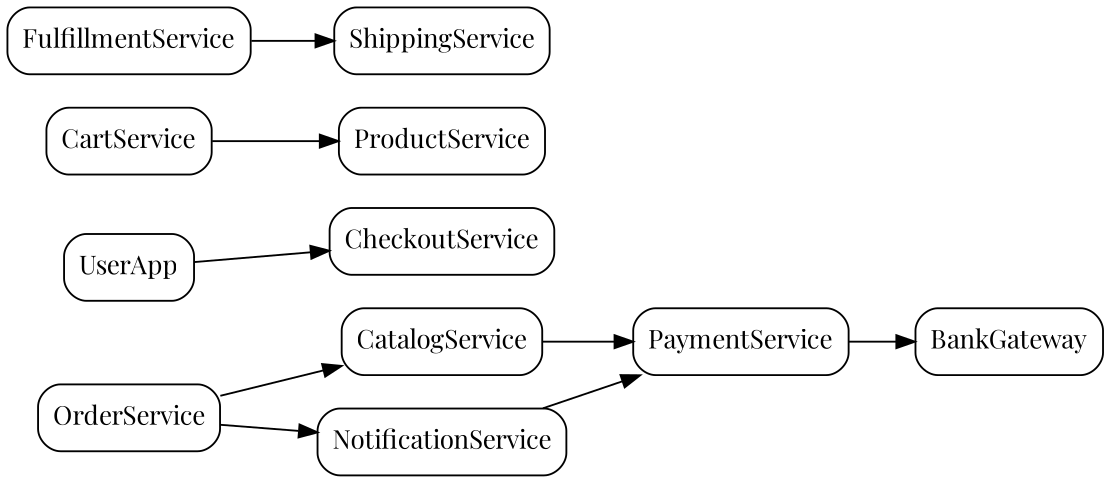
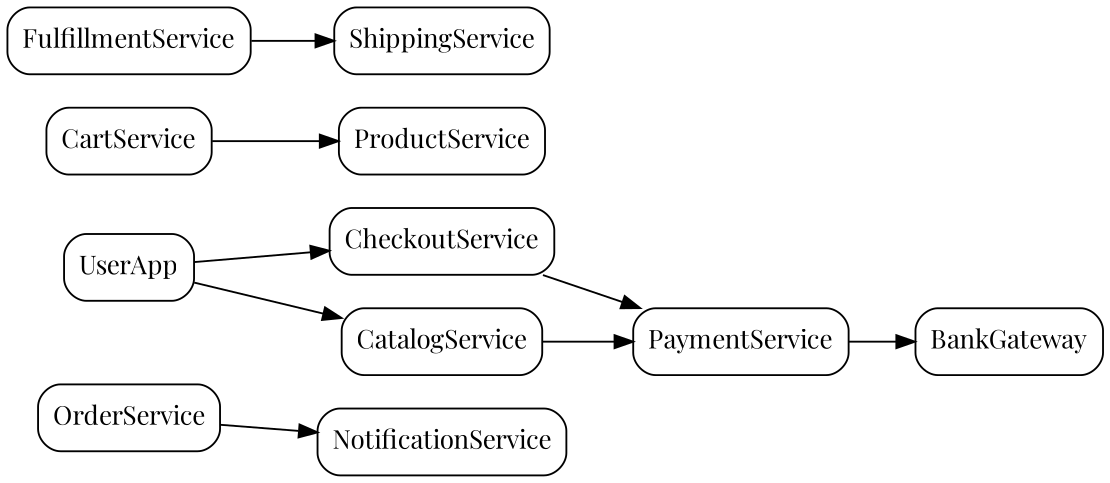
edge "OrderService" -> "CatalogService": now "UserApp" -> "CatalogService"
edge "NotificationService" -> "PaymentService": now "CheckoutService" -> "PaymentService"
